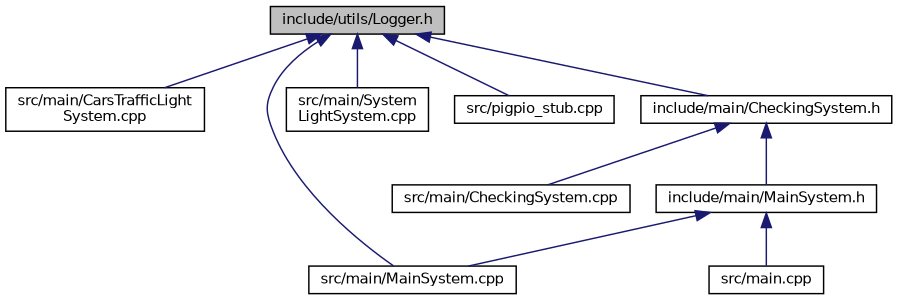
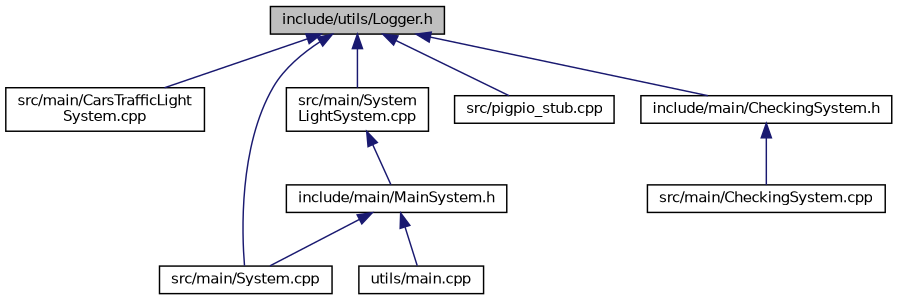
edge "include/main/MainSystem.h" -> "include/main/CheckingSystem.h": now "include/main/MainSystem.h" -> "src/main/System LightSystem.cpp"
node "src/main/MainSystem.cpp": label "src/main/MainSystem.cpp" -> "src/main/System.cpp"
node "src/main.cpp": label "src/main.cpp" -> "utils/main.cpp"
